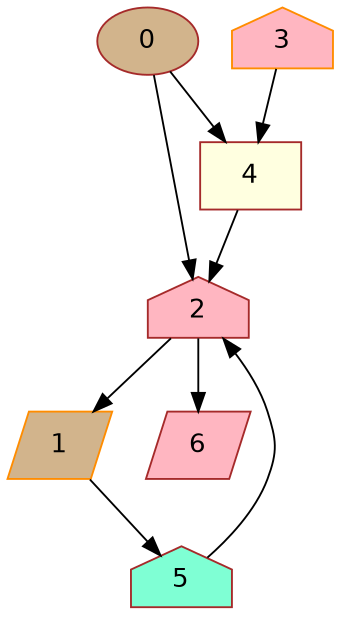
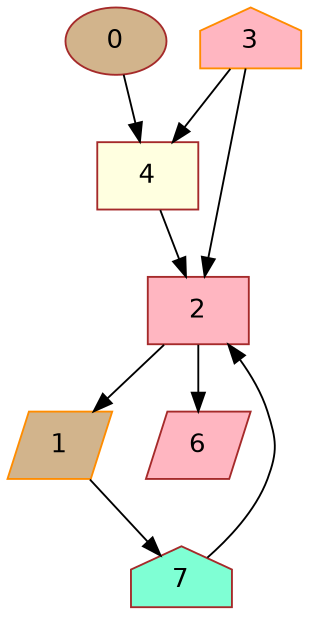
edge "0" -> "2": now "3" -> "2"
node "2": shape house -> box
node "5": label "5" -> "7"
